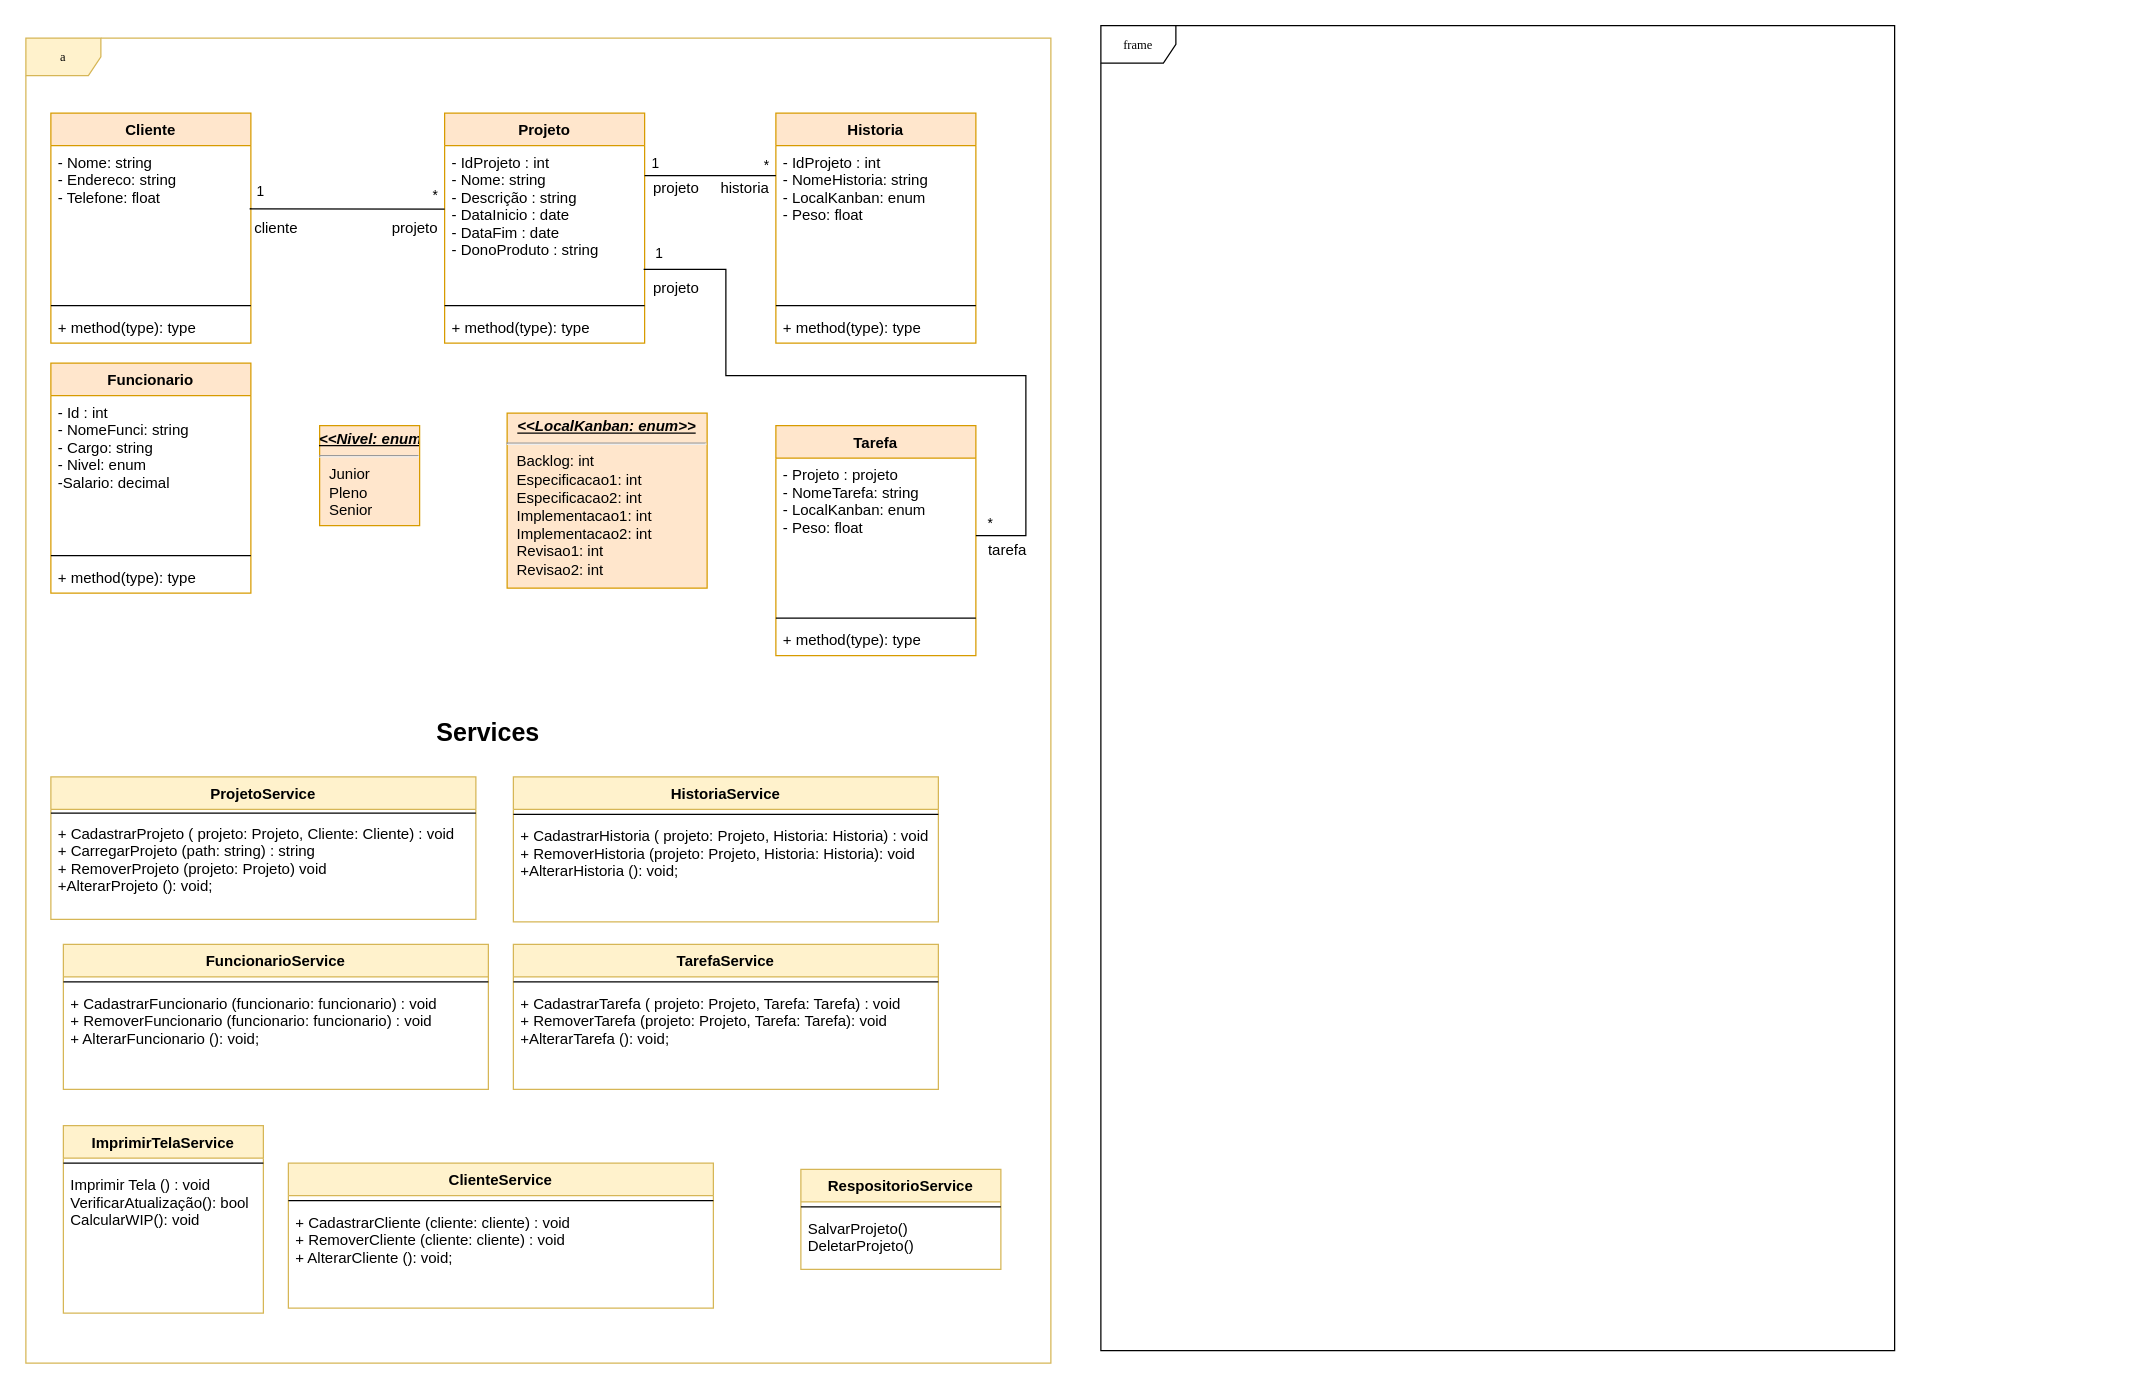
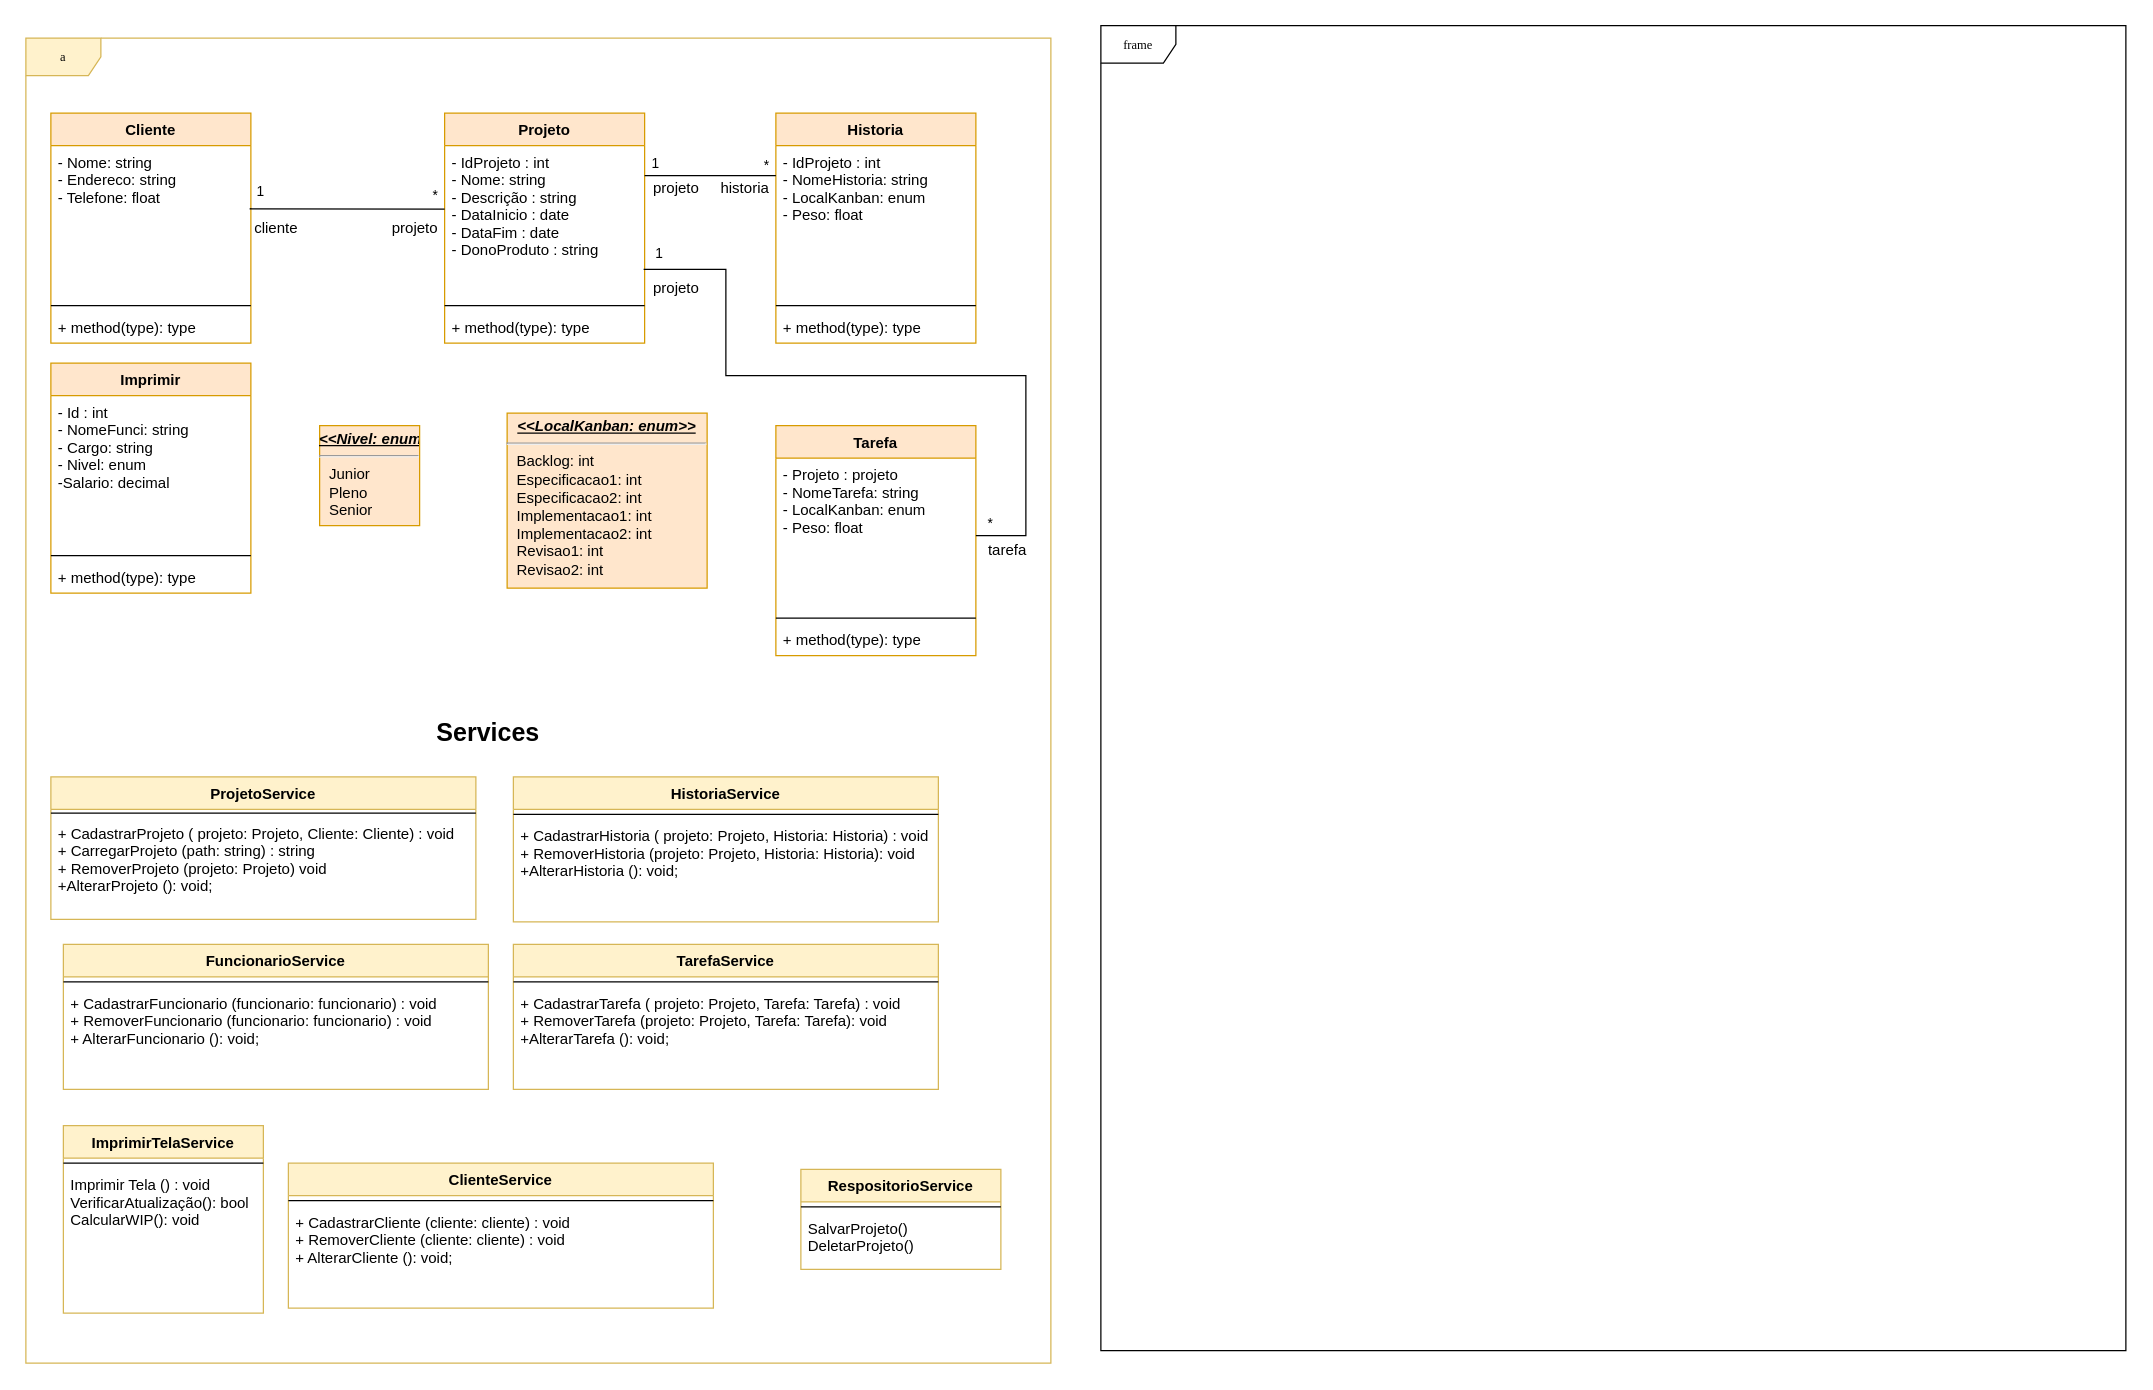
node "Funcionario": label "Funcionario" -> "Imprimir"
node "frame": size 794x1325 -> 1025x1325
